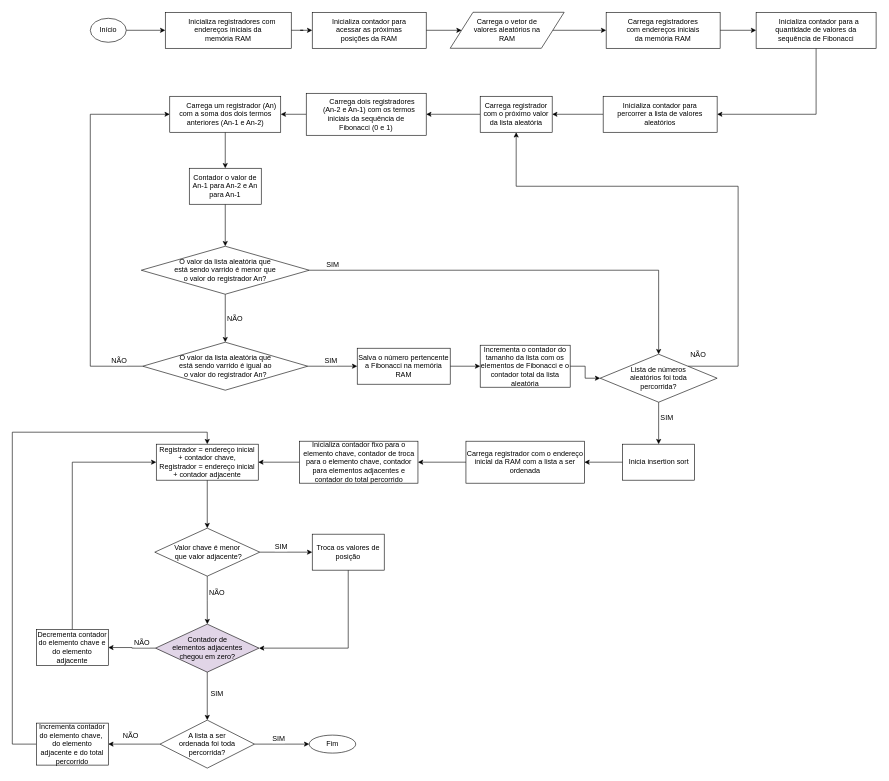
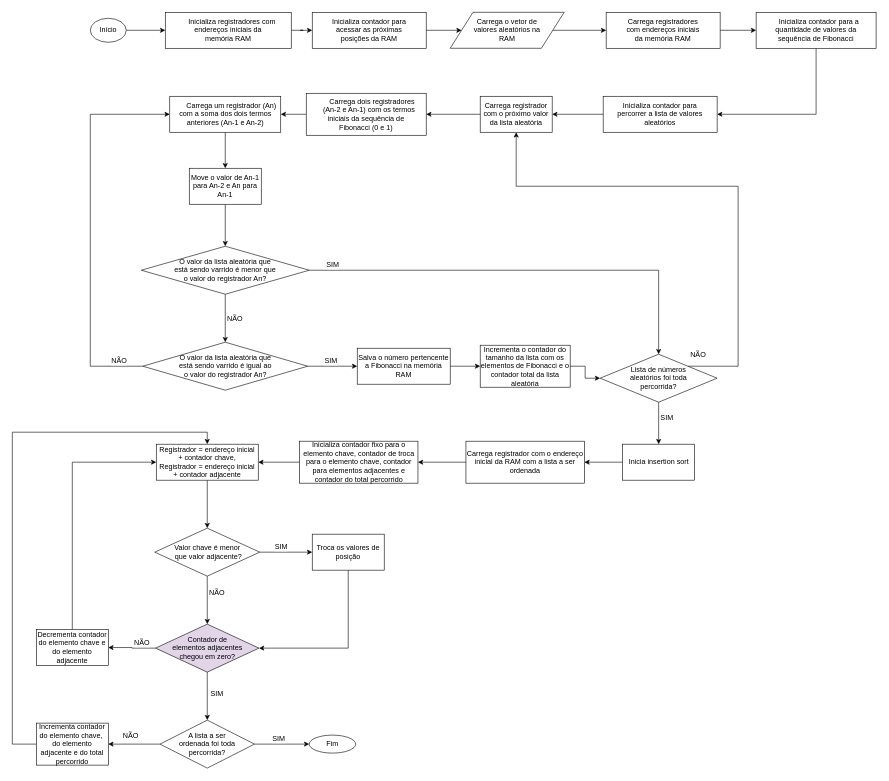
node "Contador o valor de An-1 para An-2 e An para An-1": label "Contador o valor de An-1 para An-2 e An para An-1" -> "Move o valor de An-1 para An-2 e An para An-1"
